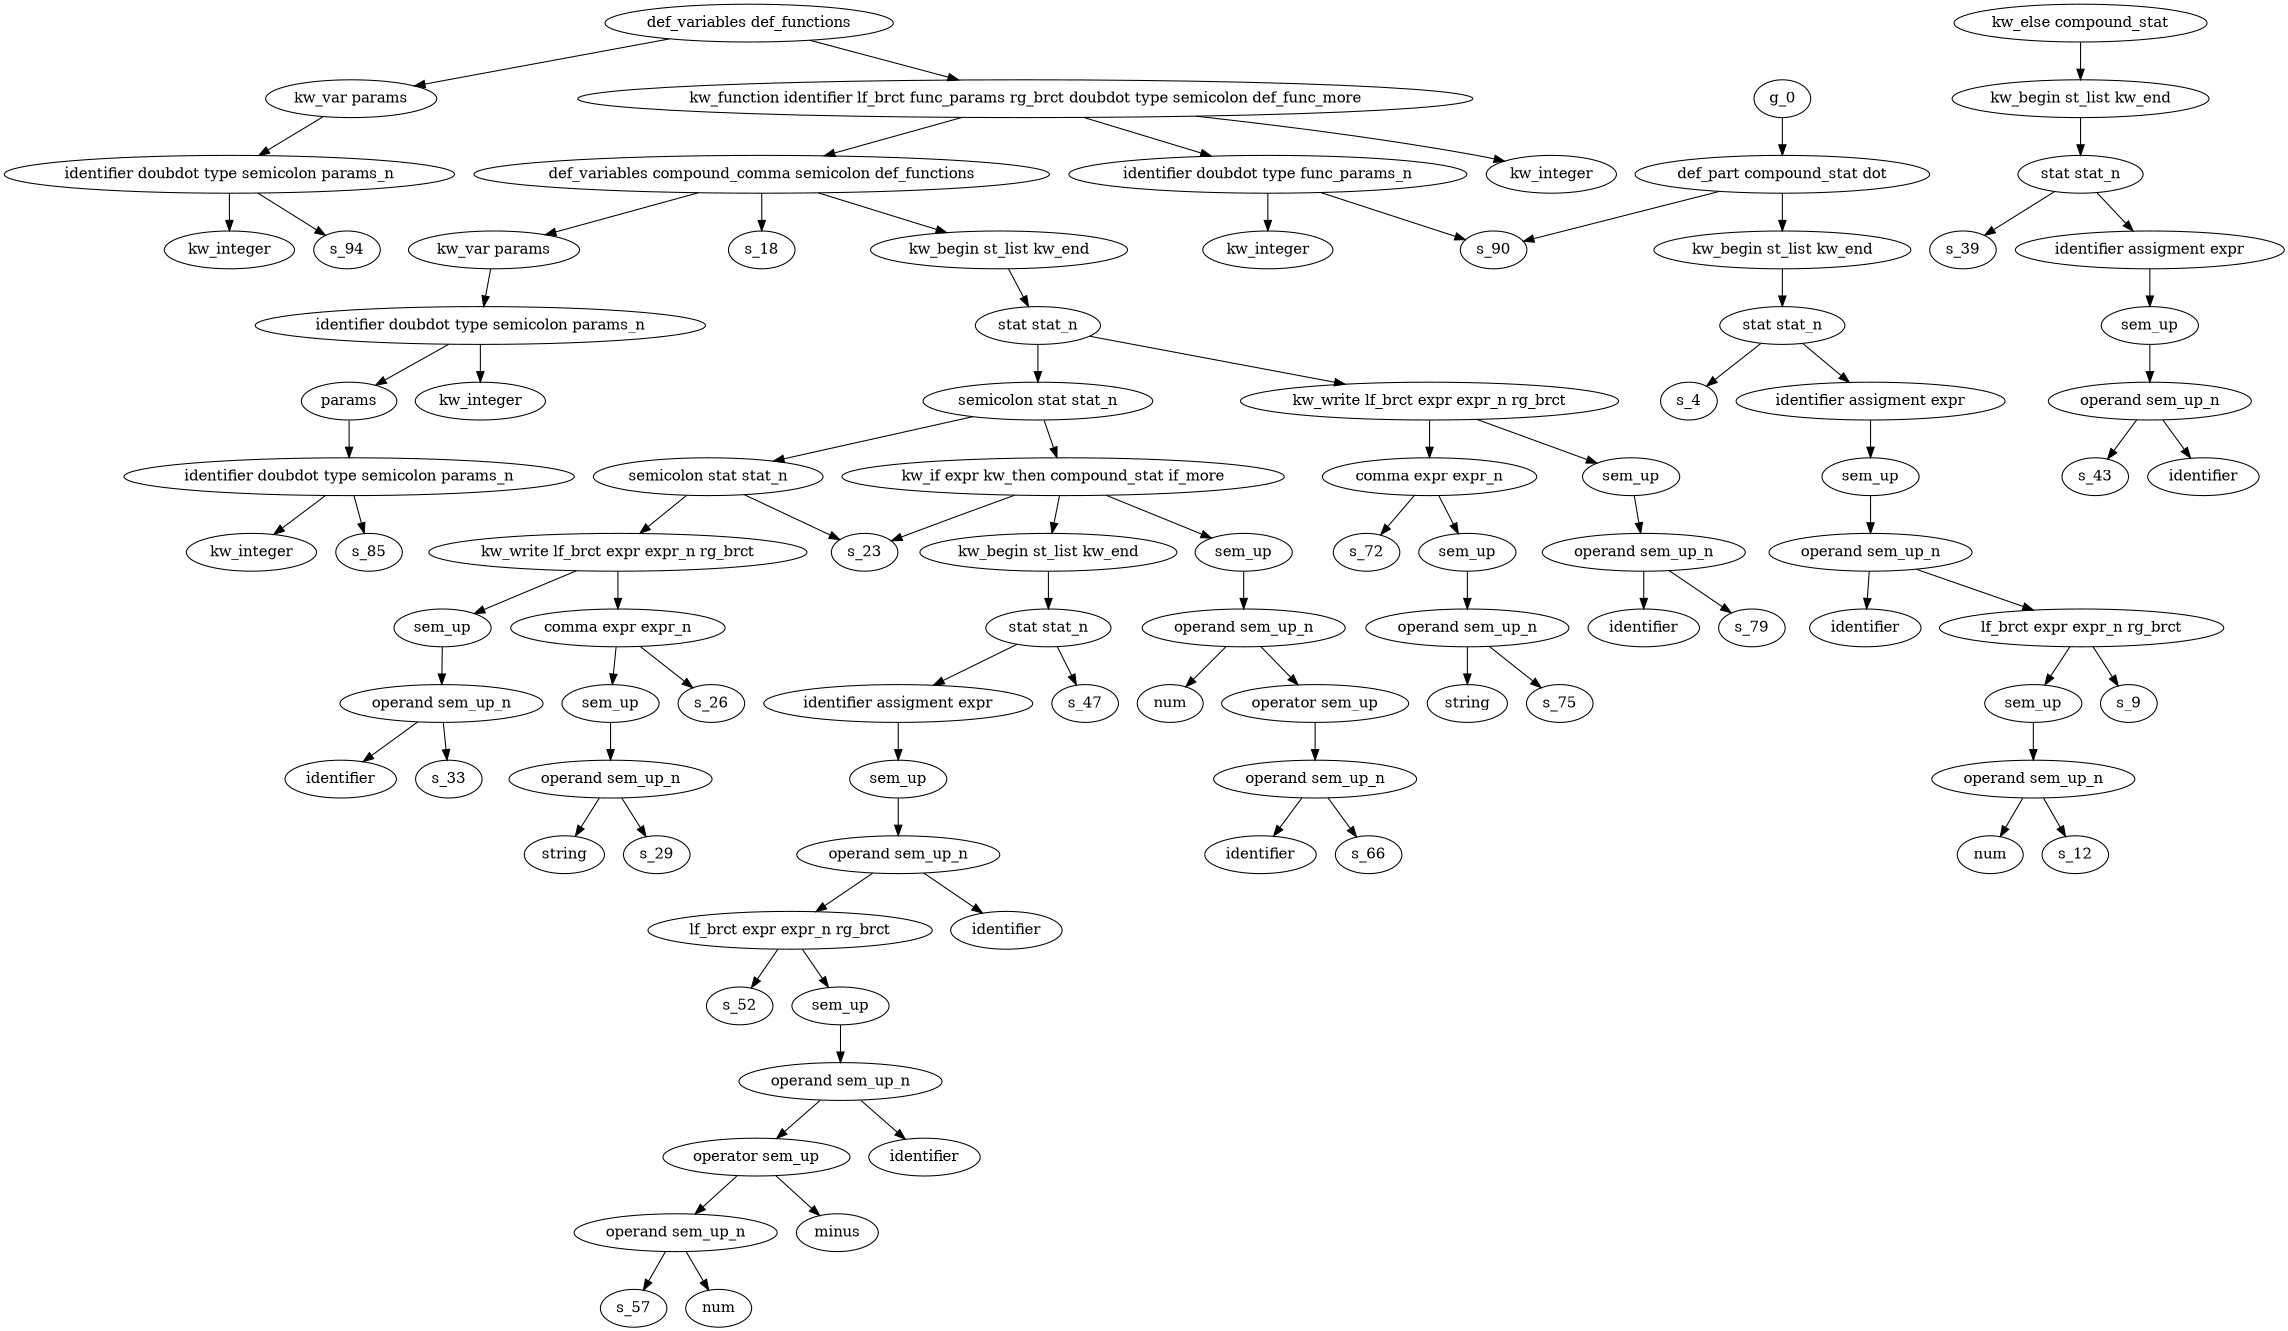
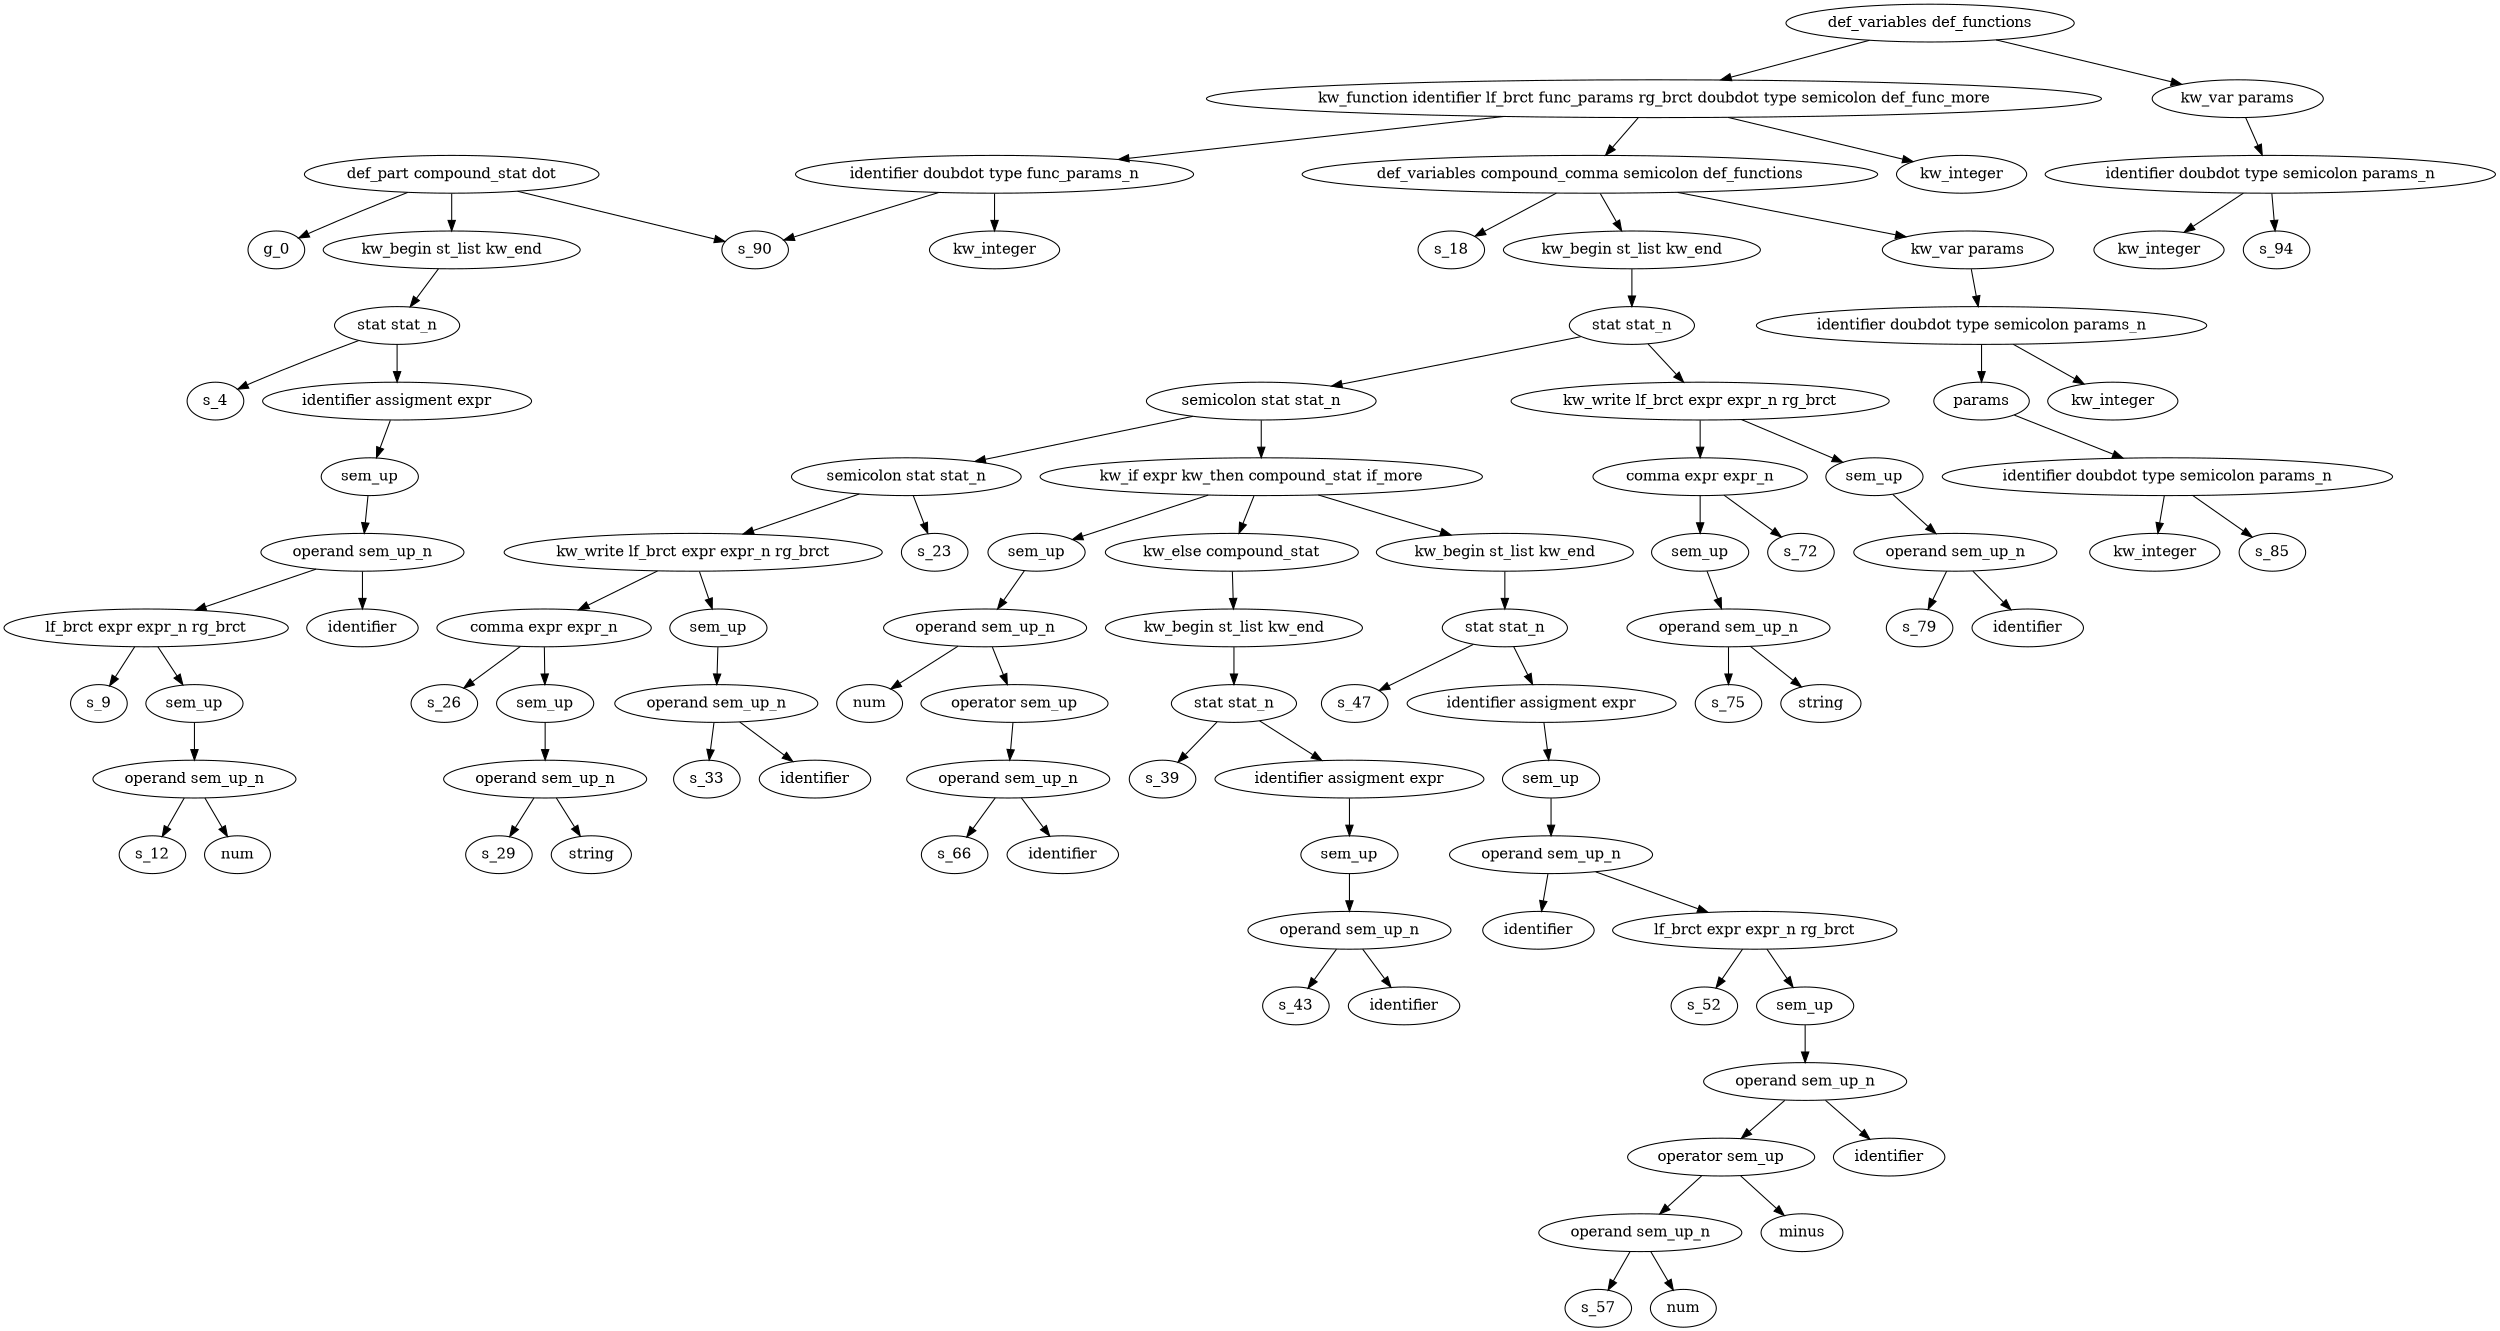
edge "g_0" -> "def_part compound_stat dot": reversed
edge "kw_if expr kw_then compound_stat if_more" -> "s_23": now "kw_if expr kw_then compound_stat if_more" -> "kw_else compound_stat"
